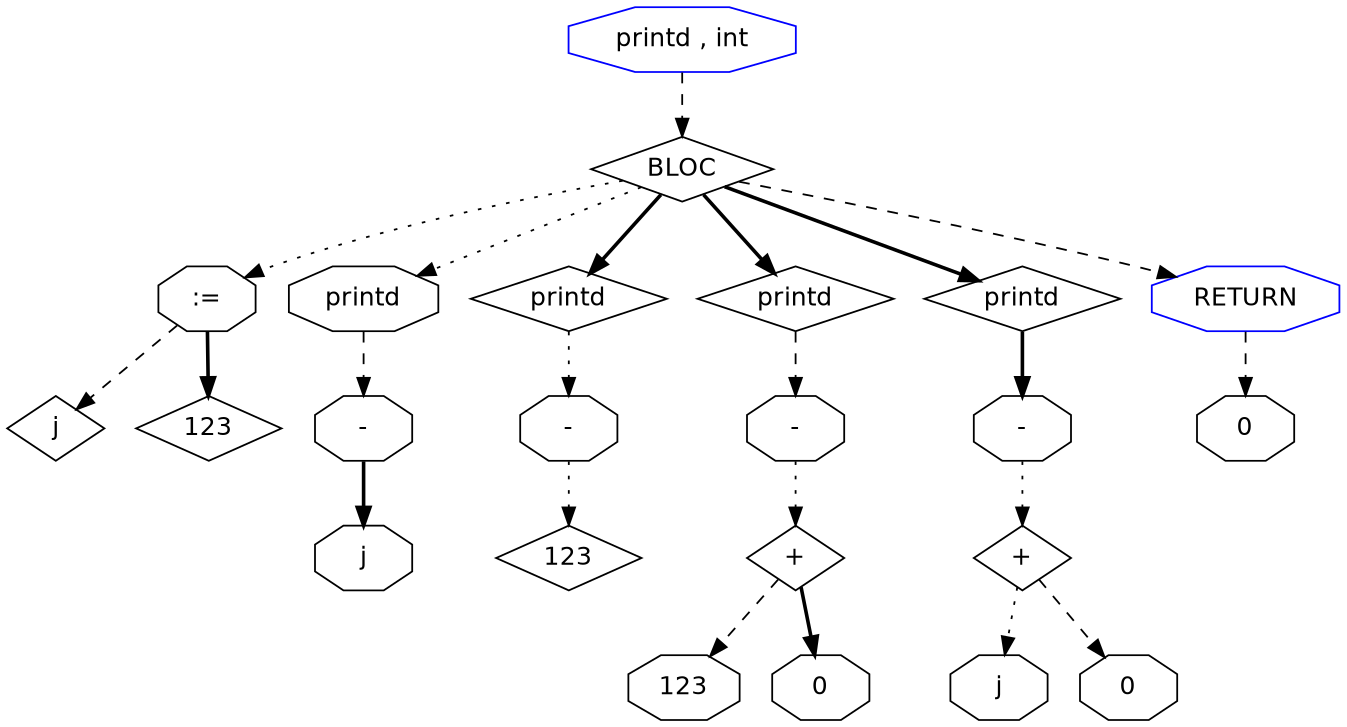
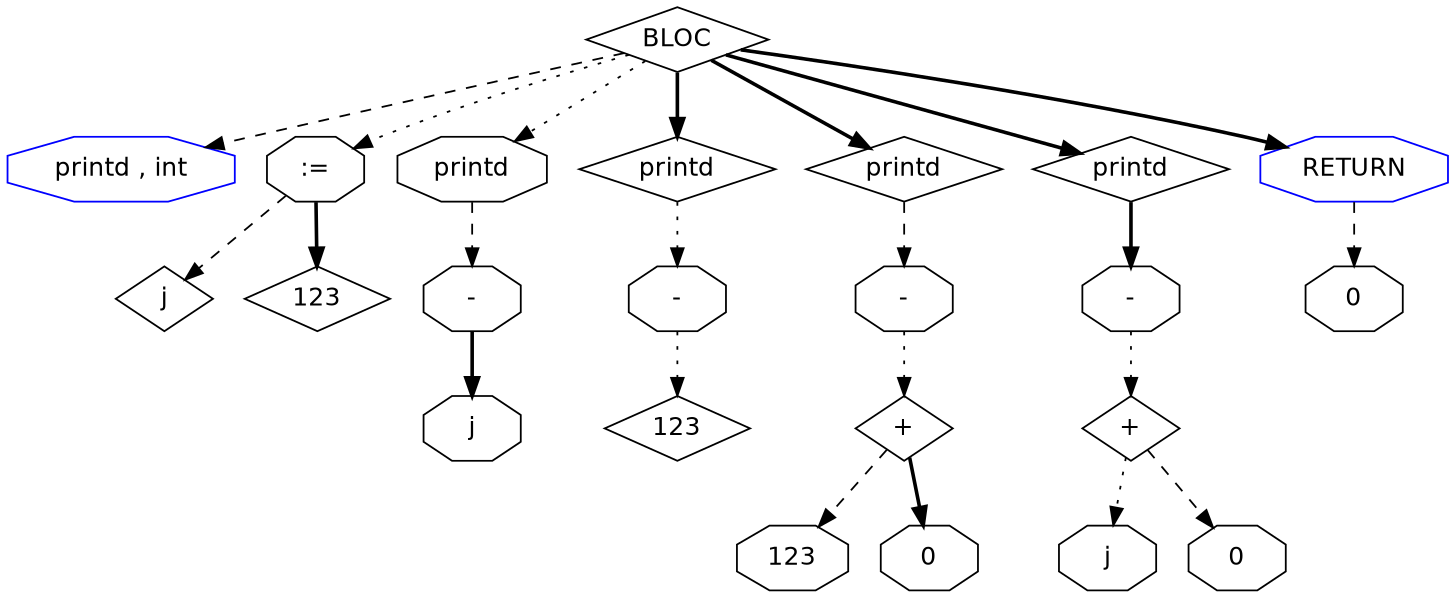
edge "printd , int" -> "BLOC": reversed
edge "BLOC" -> "RETURN": style dashed -> bold
